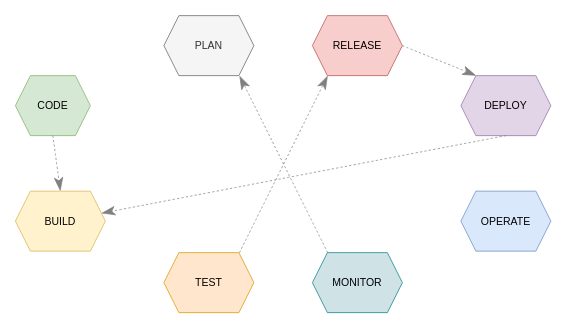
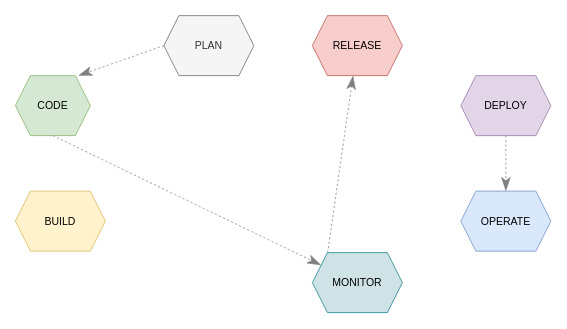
edge "PLAN" -> "CODE": added
edge "RELEASE" -> "DEPLOY": removed
edge "MONITOR" -> "PLAN": now "MONITOR" -> "RELEASE"
edge "CODE" -> "BUILD": now "CODE" -> "MONITOR"
edge "TEST" -> "RELEASE": removed
edge "DEPLOY" -> "BUILD": now "DEPLOY" -> "OPERATE"
node "TEST": removed
